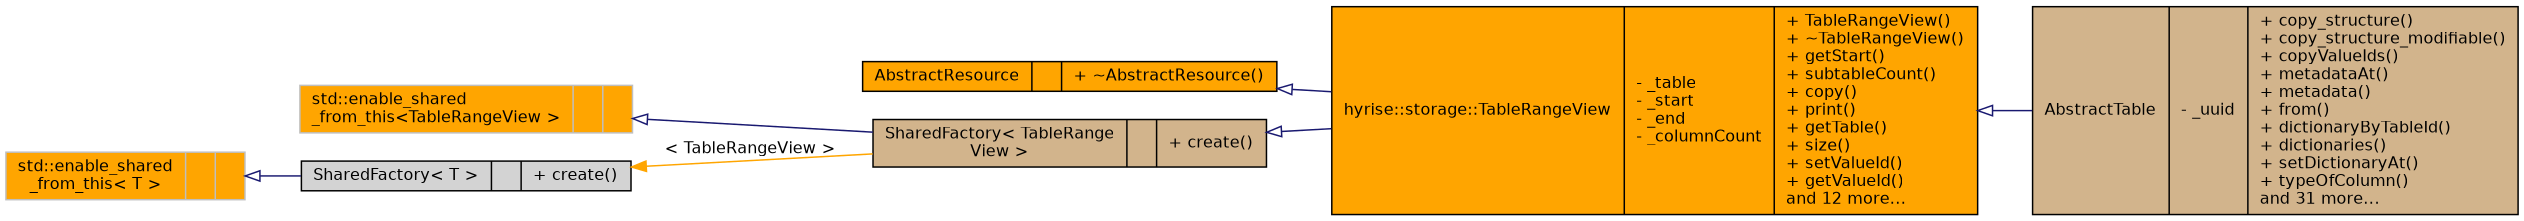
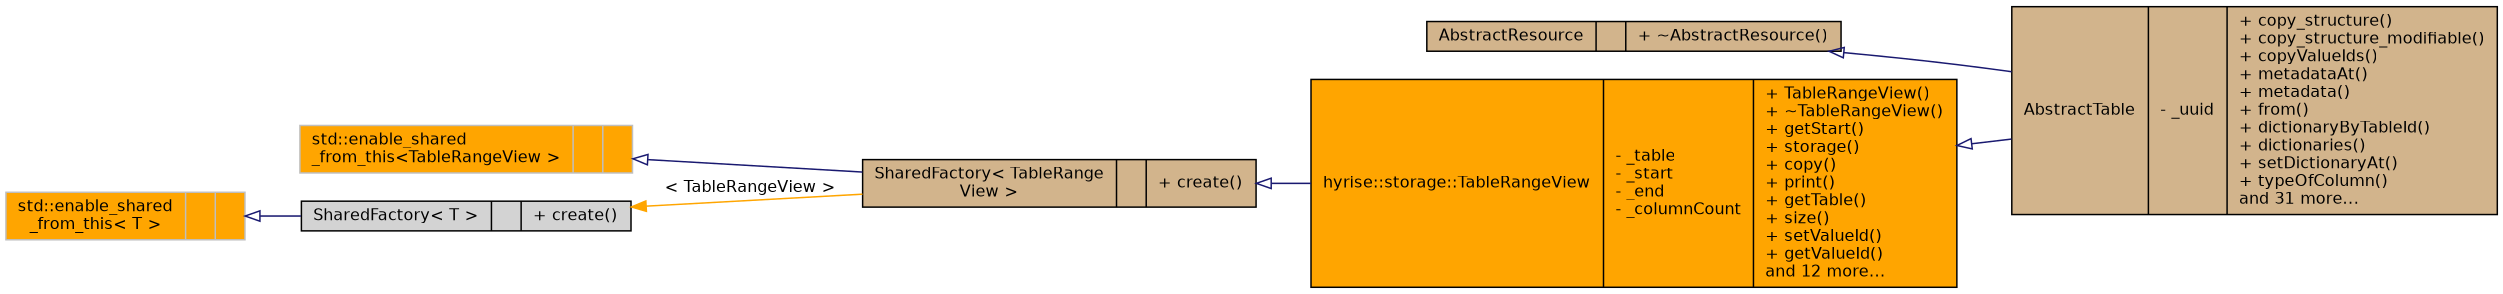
node "hyrise::storage::TableRangeView": text "+ subtableCount()" -> "+ storage()"
node "AbstractResource": fillcolor orange -> tan
edge "hyrise::storage::TableRangeView" -> "AbstractResource": now "AbstractTable" -> "AbstractResource"
